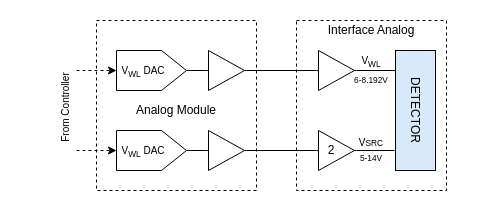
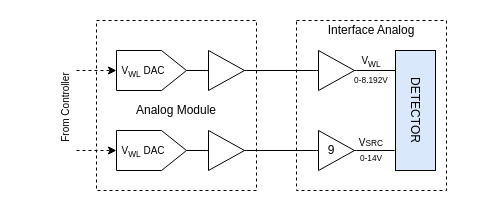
node "VWL 6-8.192V": label "VWL 6-8.192V" -> "VWL 0-8.192V"
node "VSRC 5-14V": label "VSRC 5-14V" -> "VSRC 0-14V"
node "2": label "2" -> "9"
